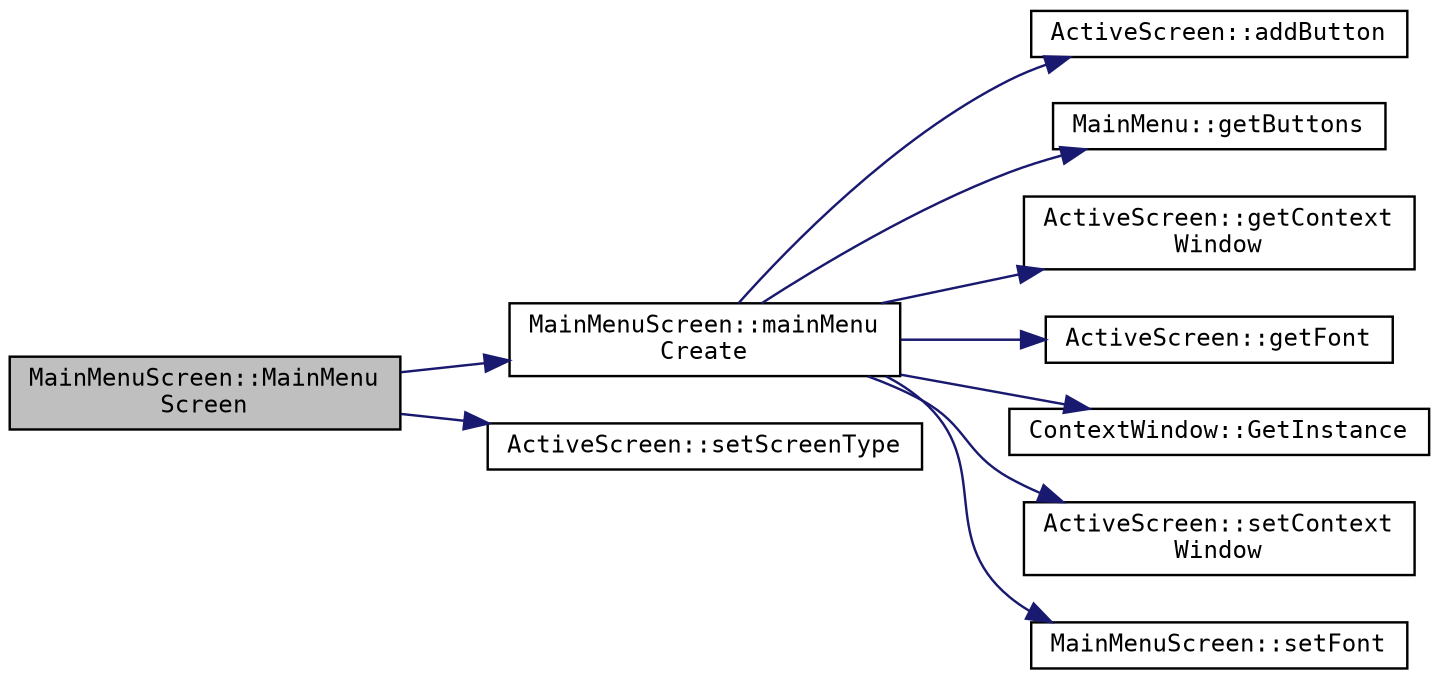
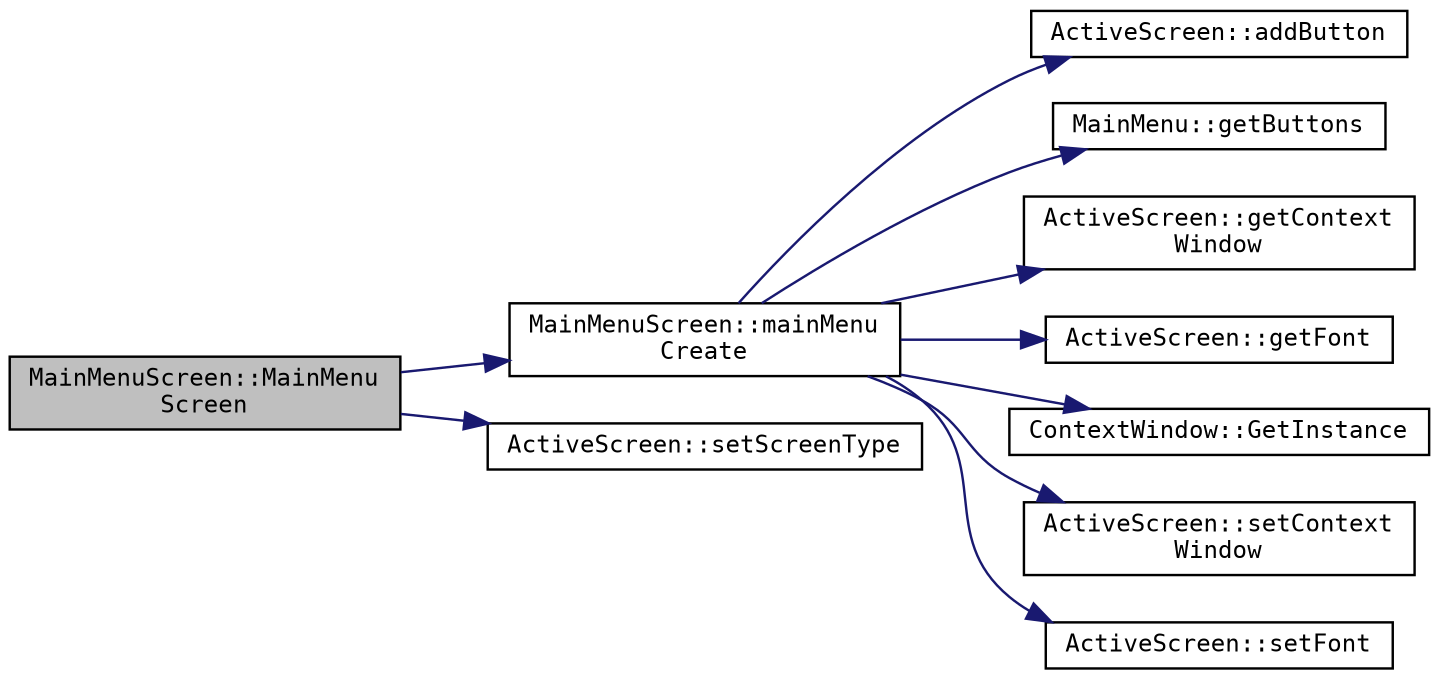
node "MainMenuScreen::setFont": label "MainMenuScreen::setFont" -> "ActiveScreen::setFont"
